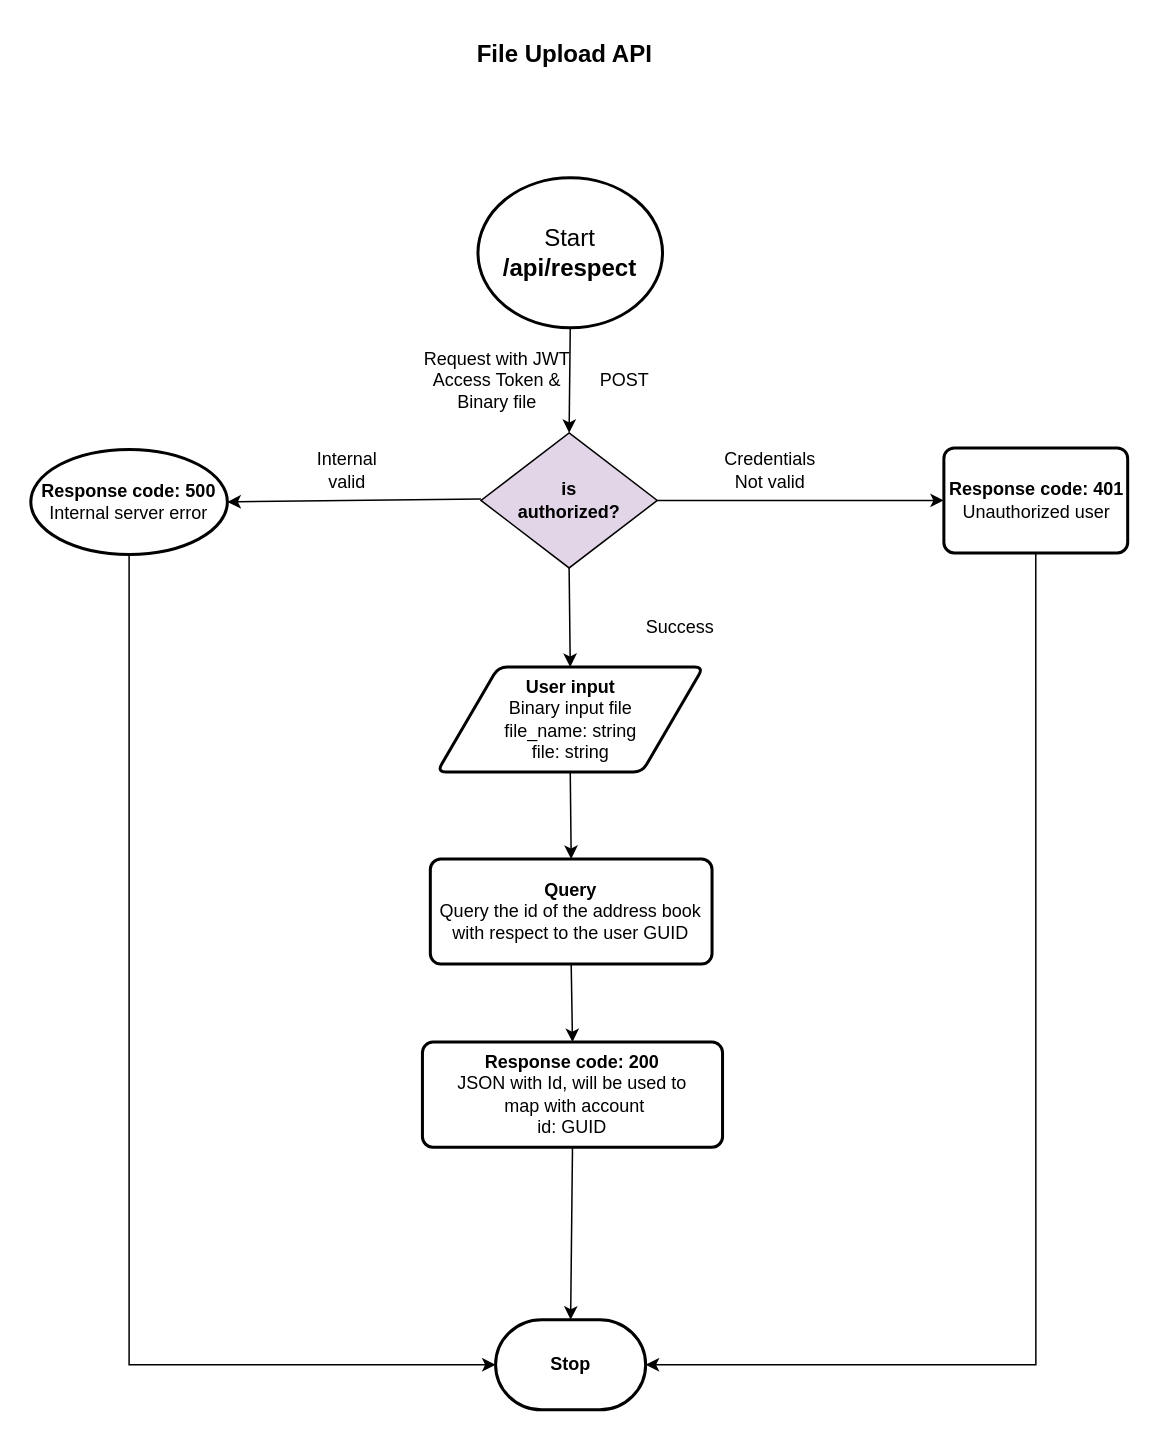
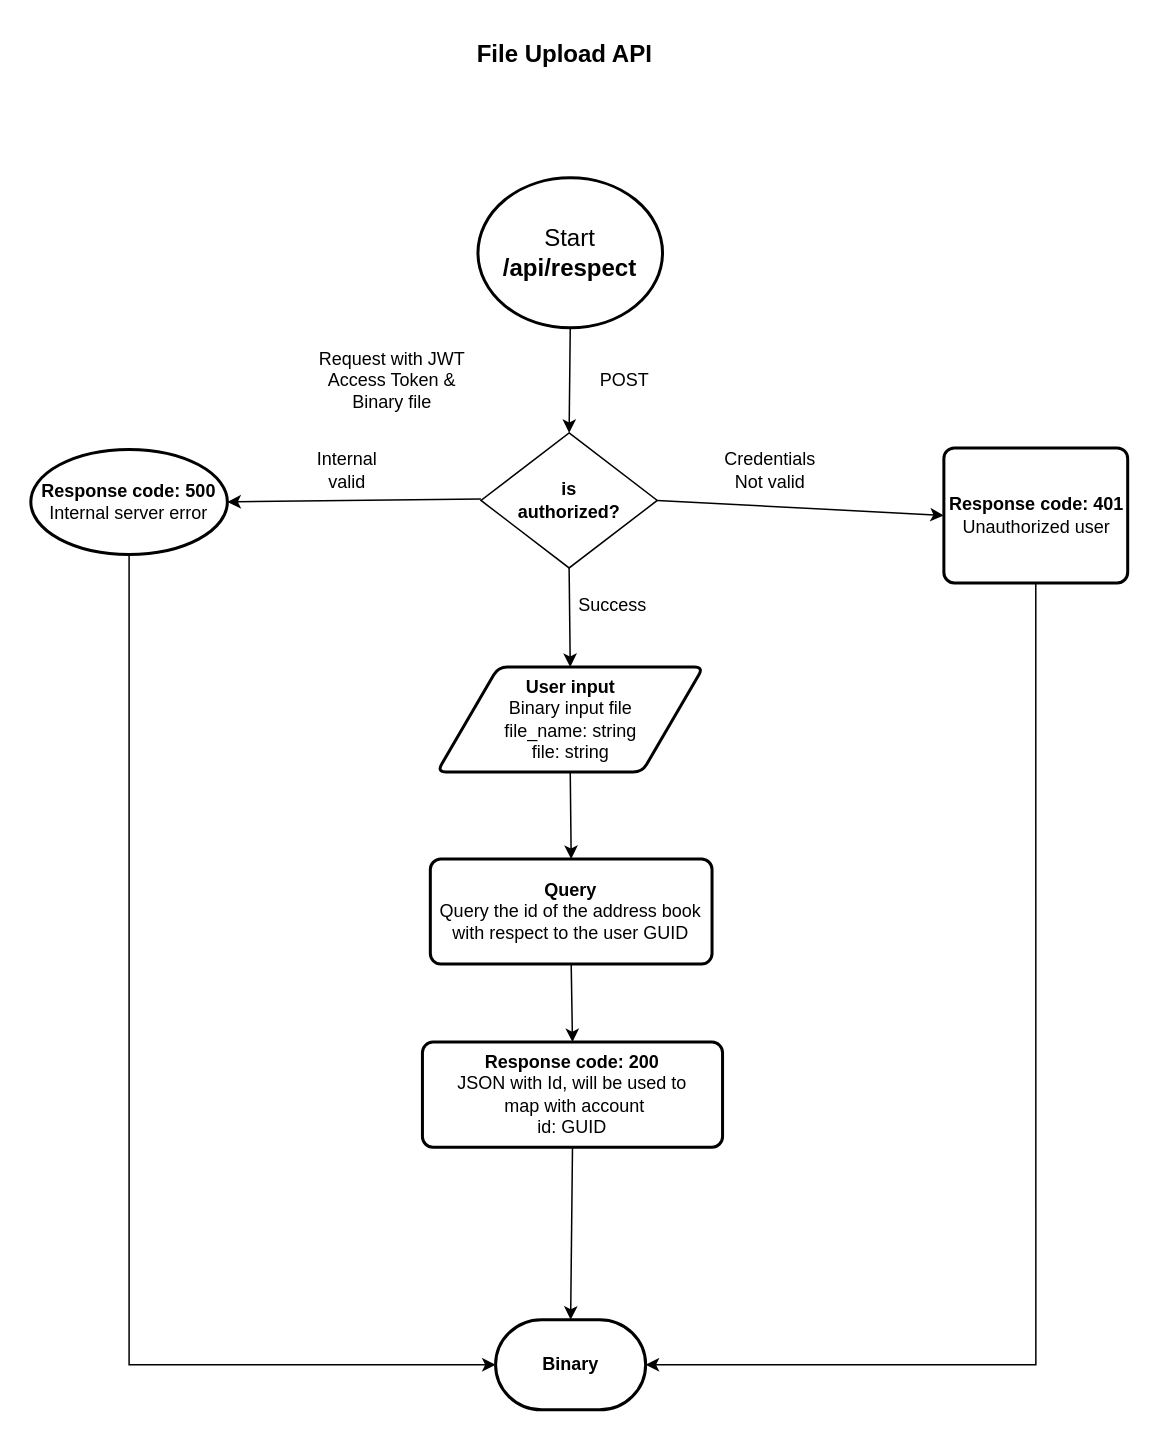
node "Request with JWT Access Token & Binary file": moved (497, 380) -> (392, 380)
node "is authorized?": fillcolor #e1d5e7 -> #ffffff
node "Response code: 401 Unauthorized user": size 184x105 -> 184x135
node "Success": moved (680, 628) -> (612, 605)
node "Stop": label "Stop" -> "Binary"
